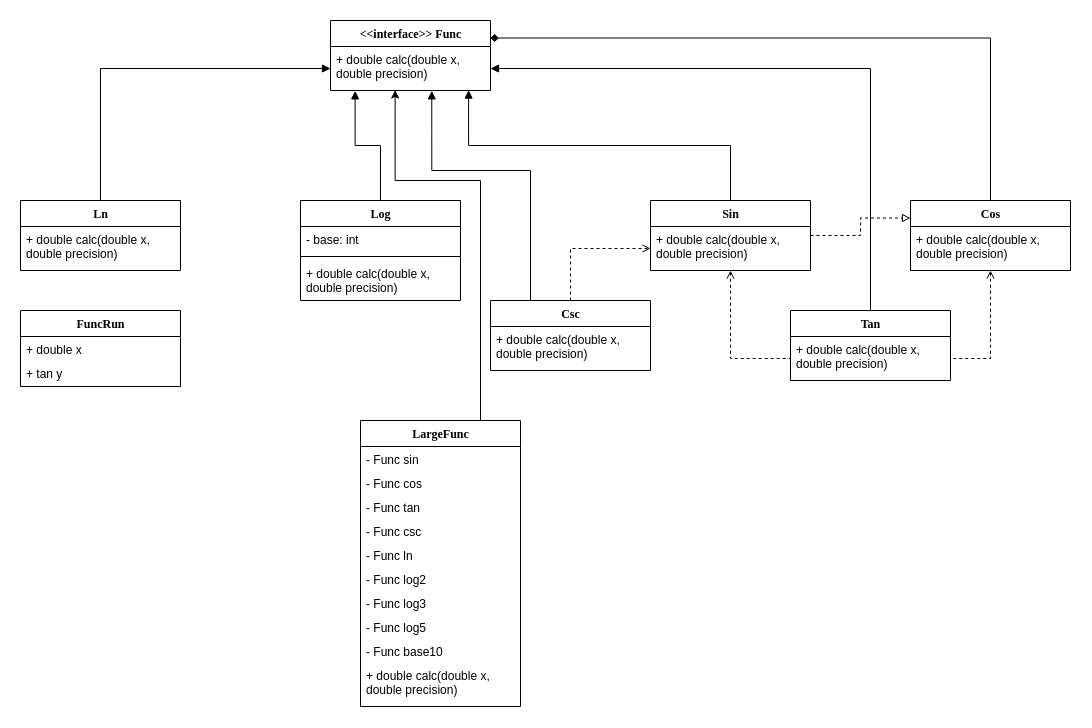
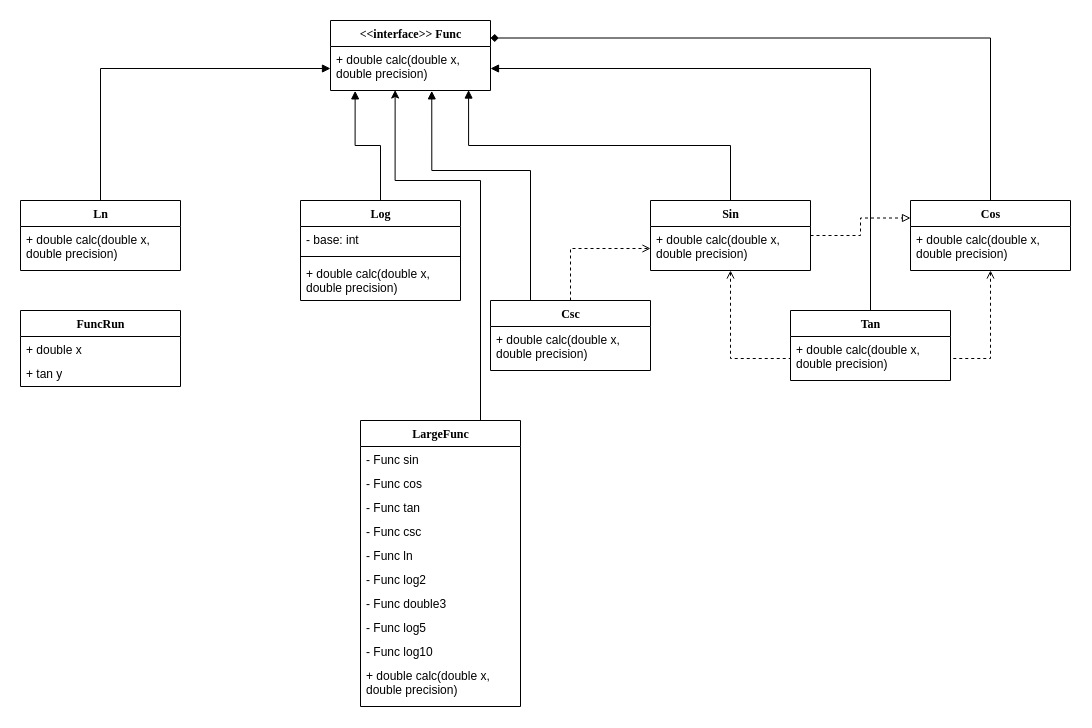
node "- Func log3": label "- Func log3" -> "- Func double3"
node "- Func base10": label "- Func base10" -> "- Func log10"
